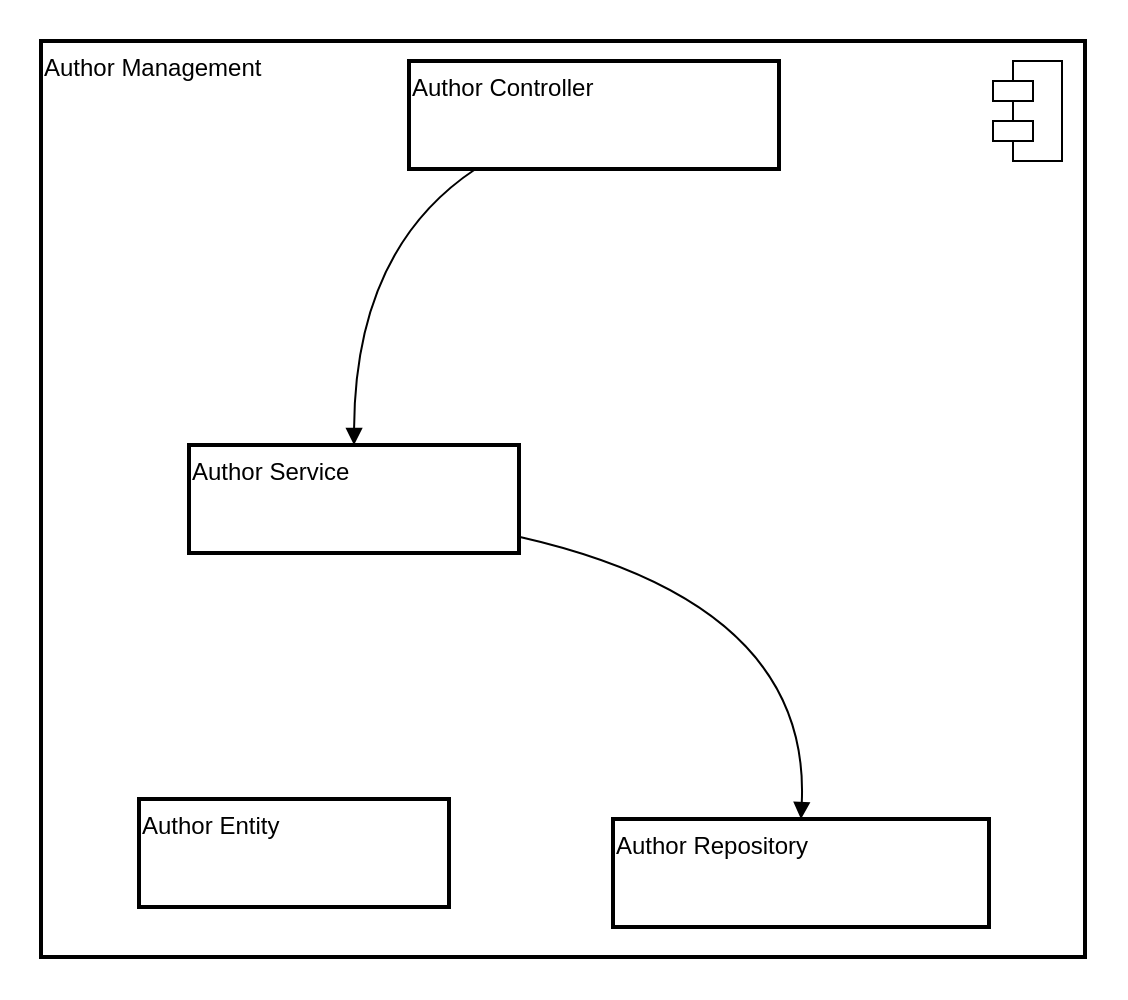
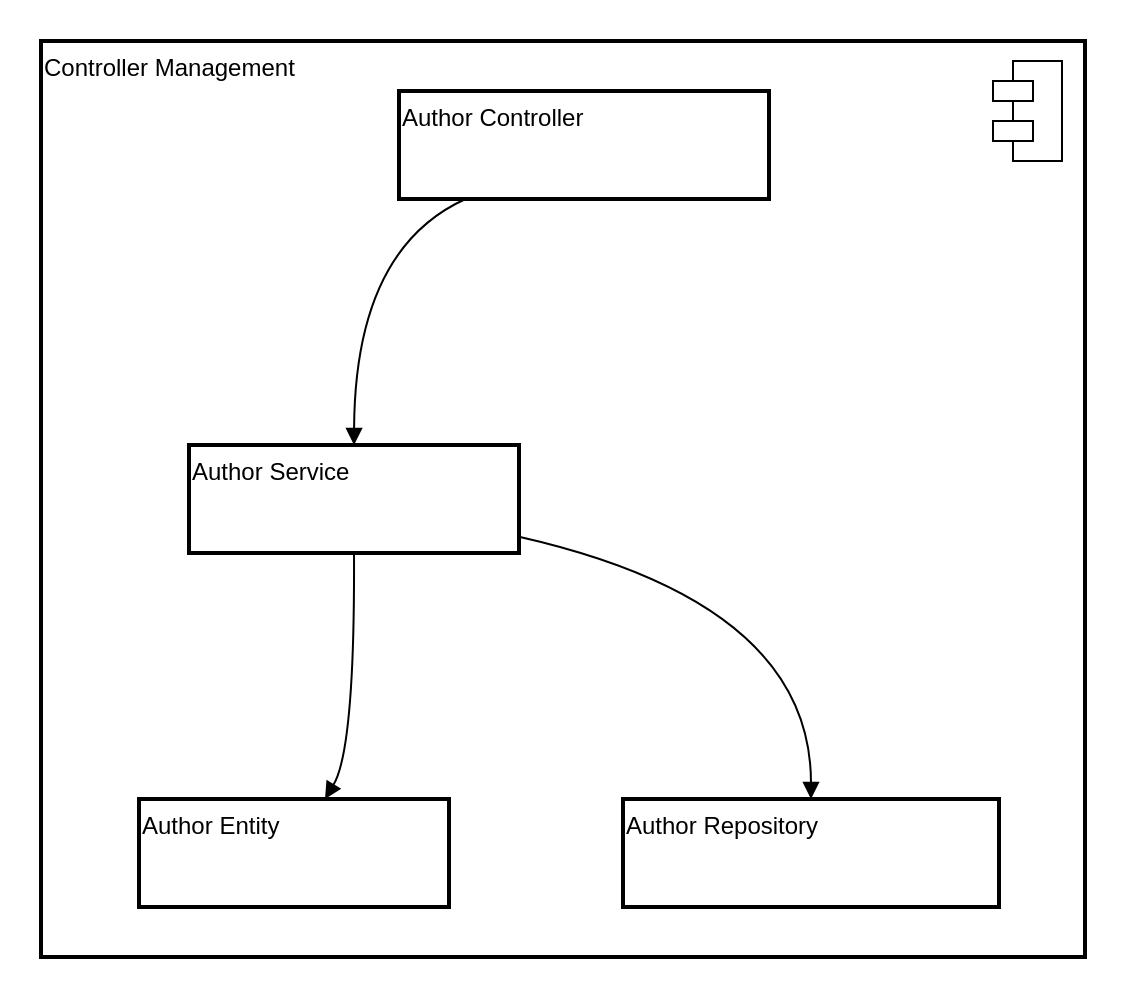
node "Author Management": label "Author Management" -> "Controller Management"
node "Author Controller": moved (594, 115) -> (584, 145)
edge "Author Service" -> "Author Entity": added
node "Author Repository": moved (801, 873) -> (811, 853)
